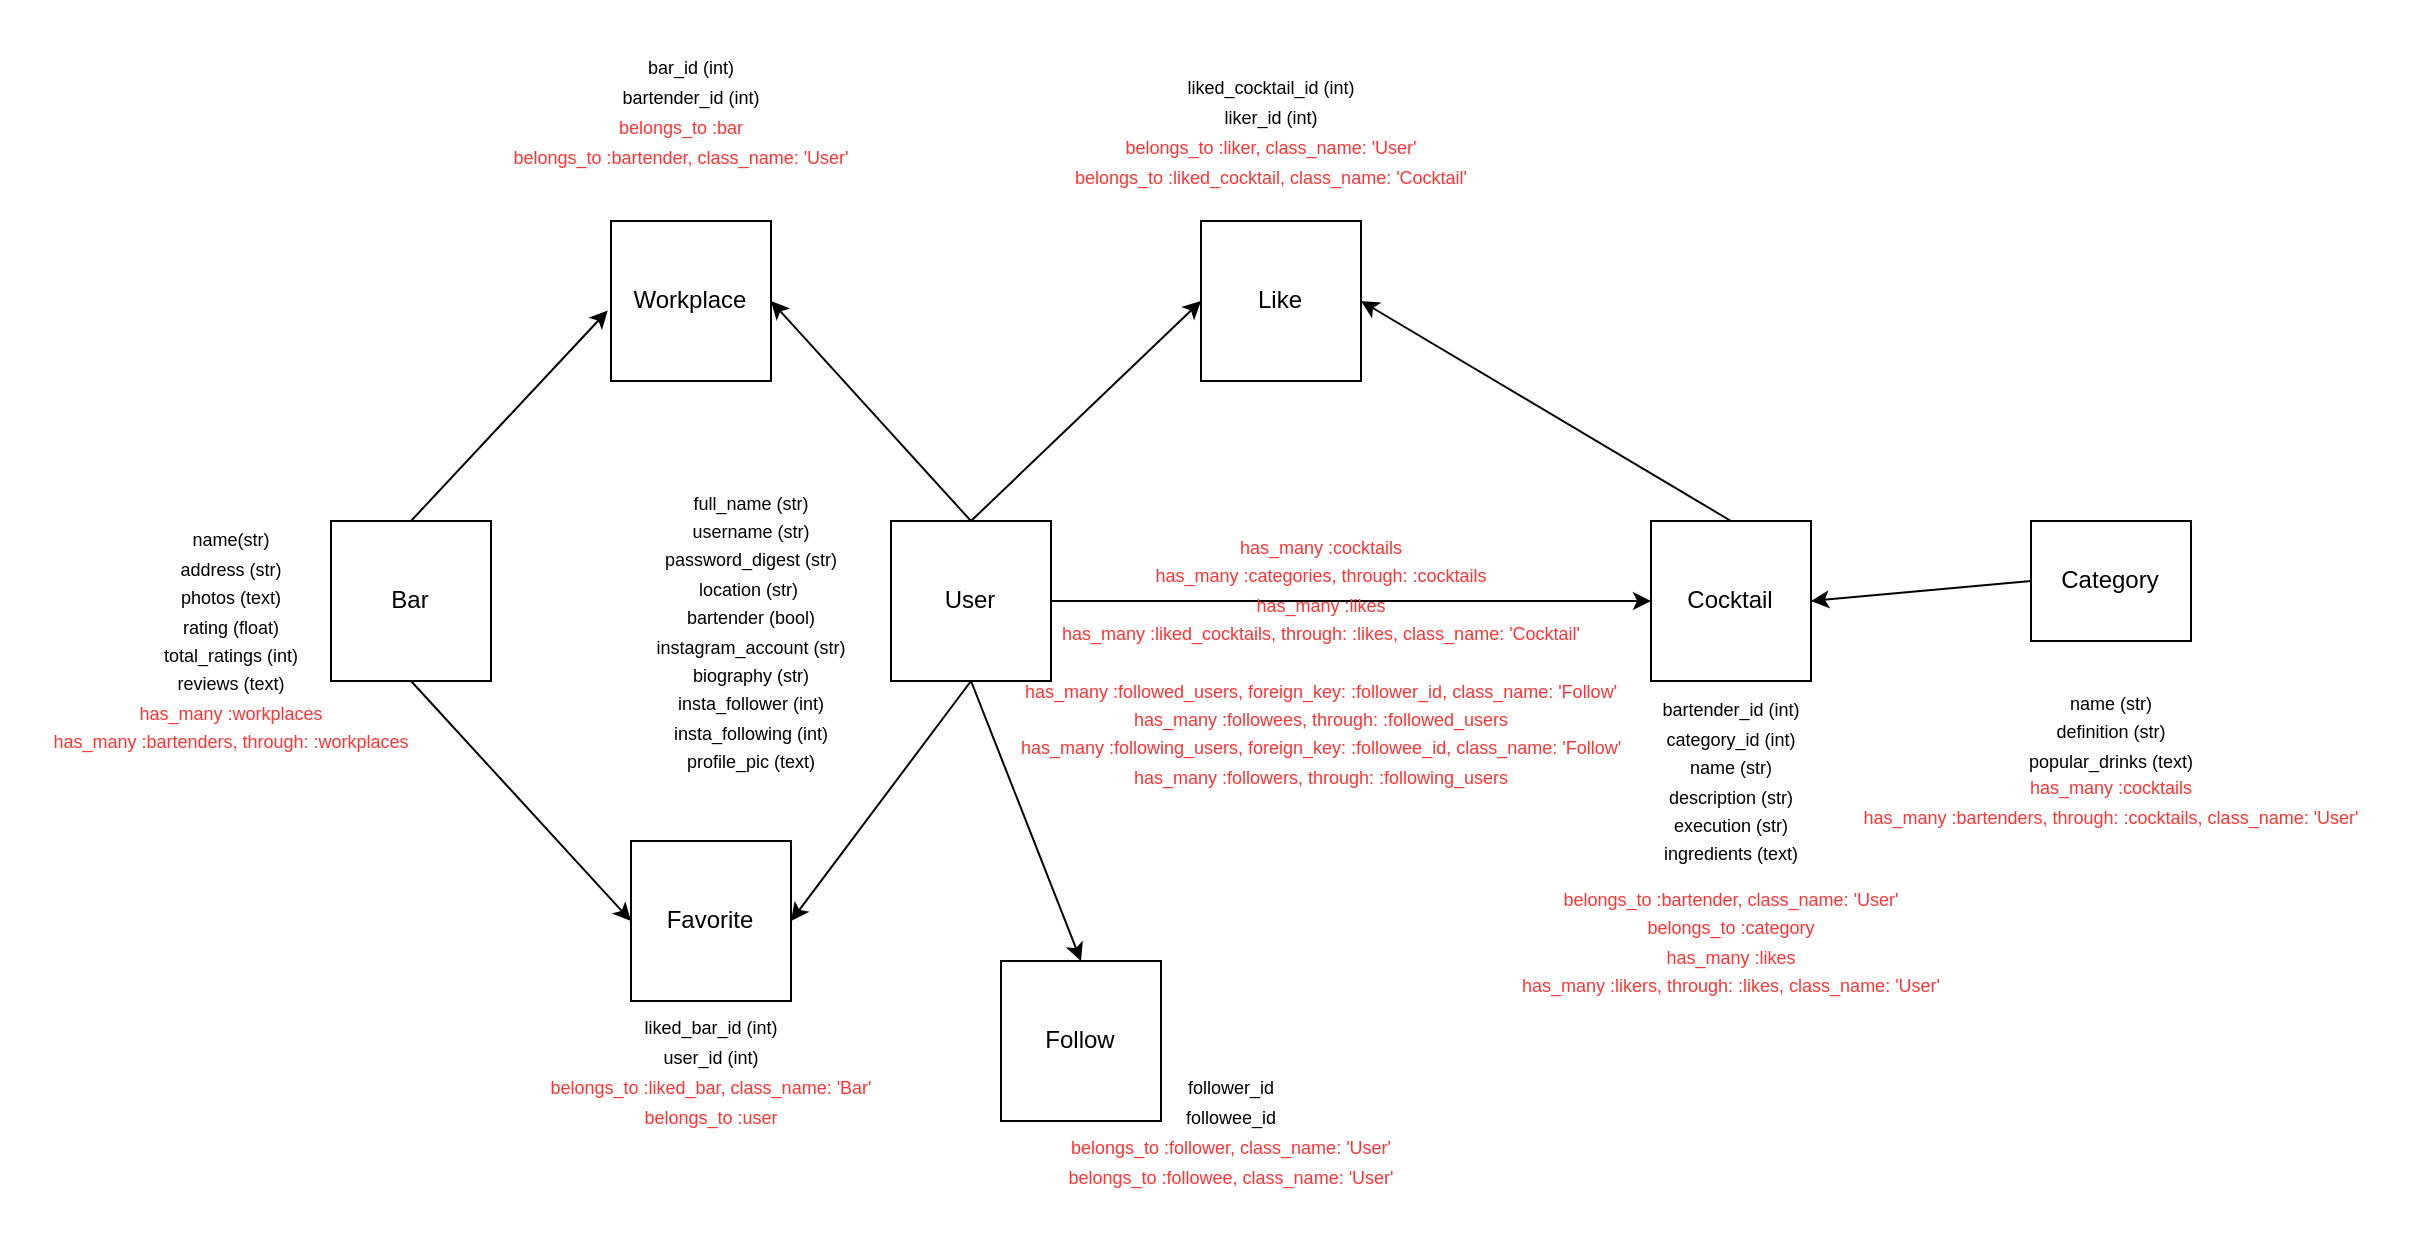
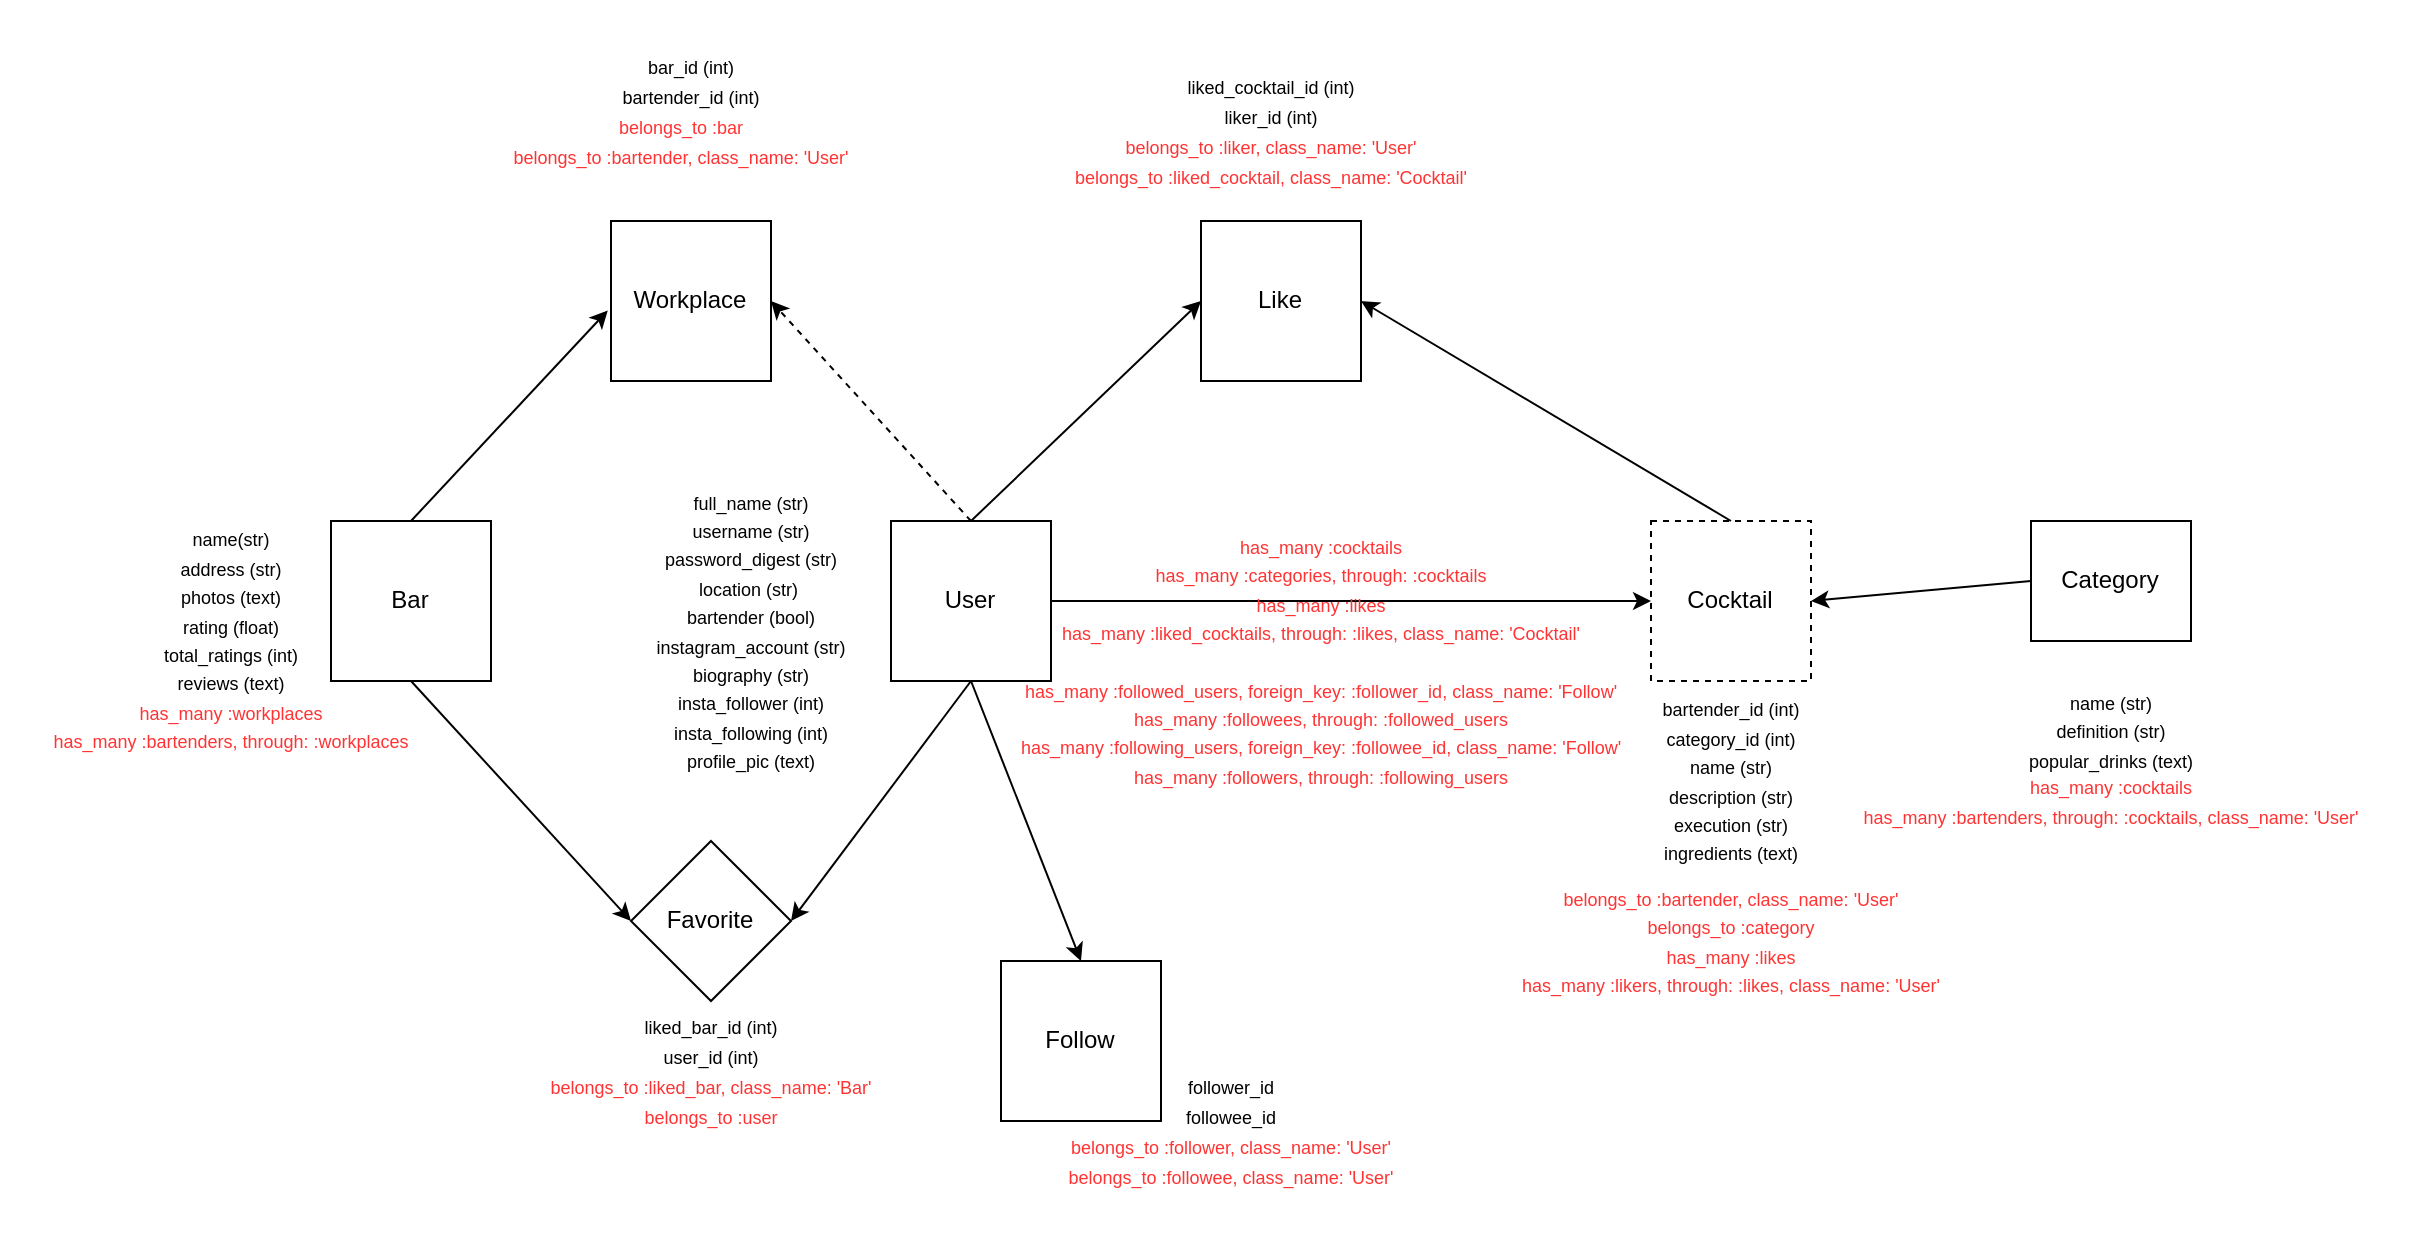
edge "User" -> "Workplace": style solid -> dashed
node "Cocktail": style solid -> dashed
node "Favorite": shape rectangle -> diamond
